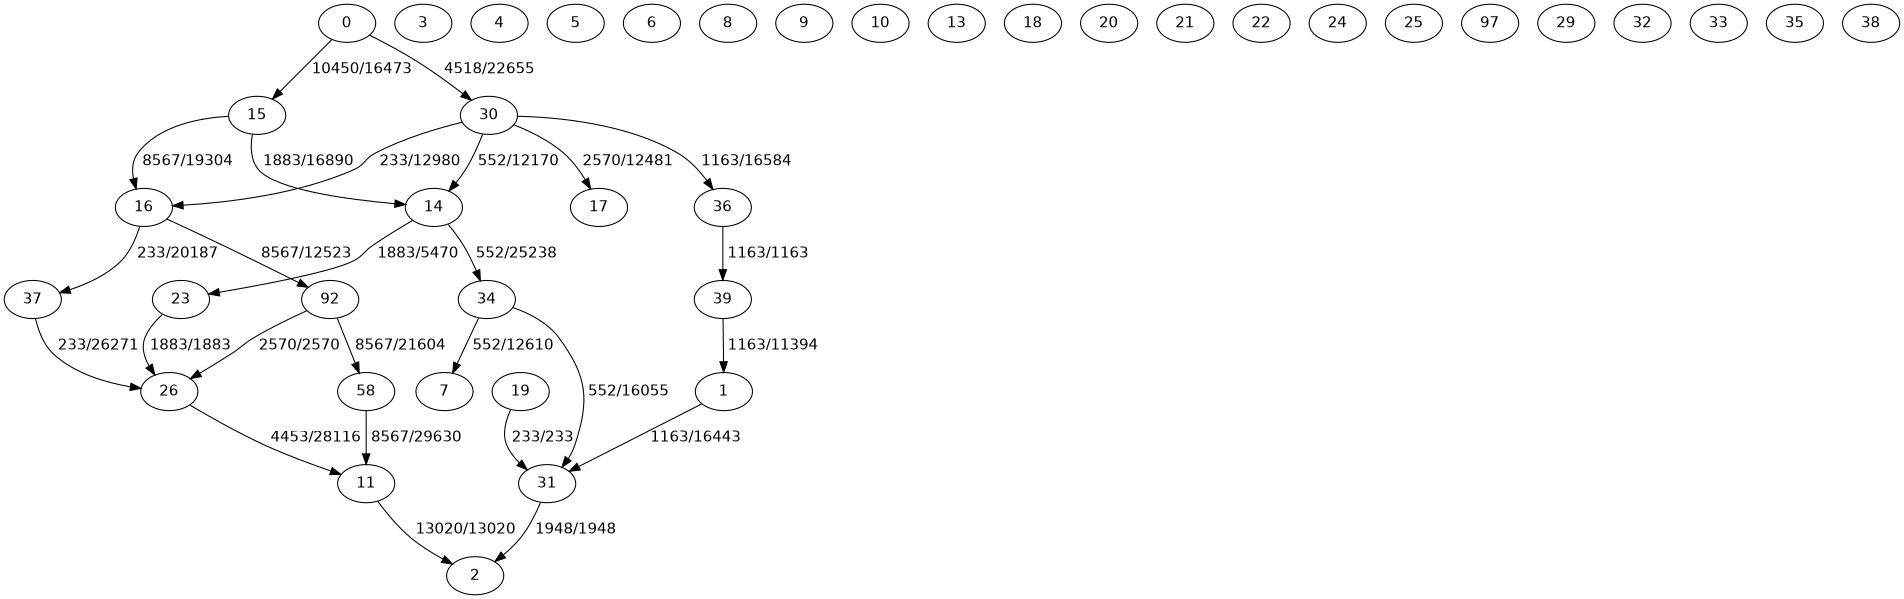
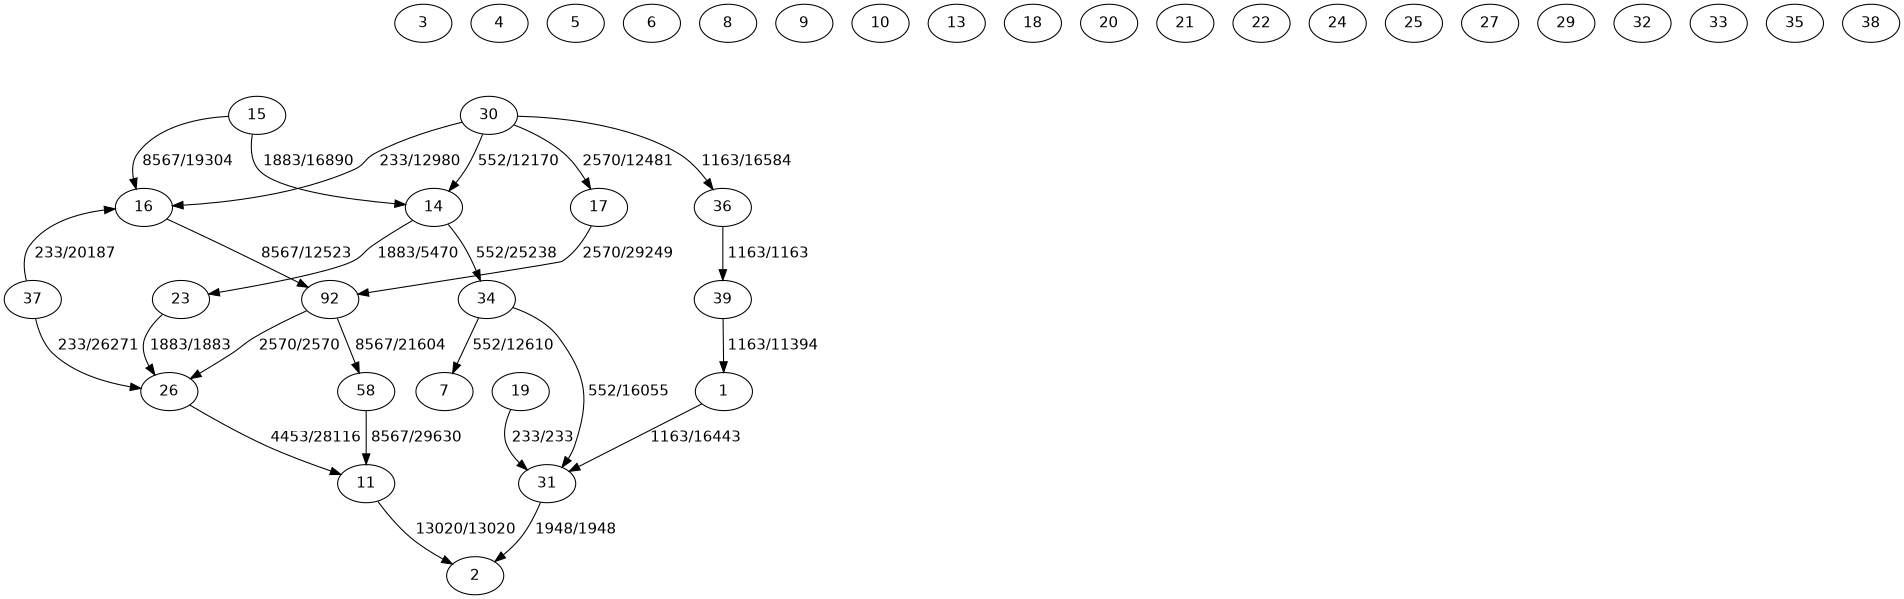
node "0": removed
node "97": label "97" -> "27"
edge "16" -> "37": reversed
edge "17" -> "92": added, label "2570/29249"
